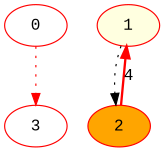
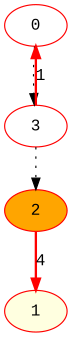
edge "1" -> "2": now "3" -> "2"
edge "0" -> "3": color red -> black
edge "3" -> "0": added, label "1"
